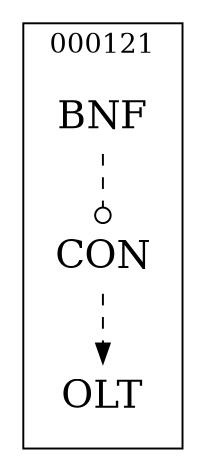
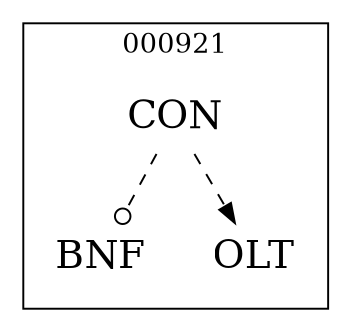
cluster "000121": label "000121" -> "000921"
edge "BNF" -> "CON": reversed
